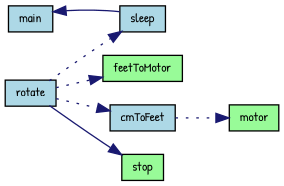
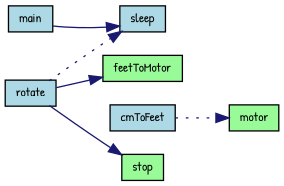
edge "sleep" -> "main": reversed
edge "rotate" -> "feetToMotor": style dotted -> solid
edge "rotate" -> "cmToFeet": removed
